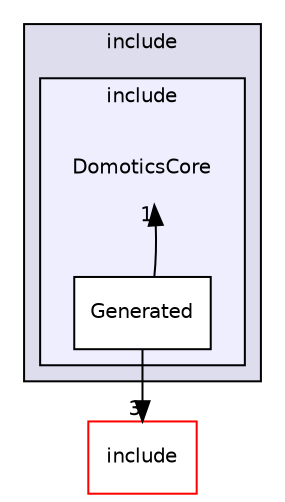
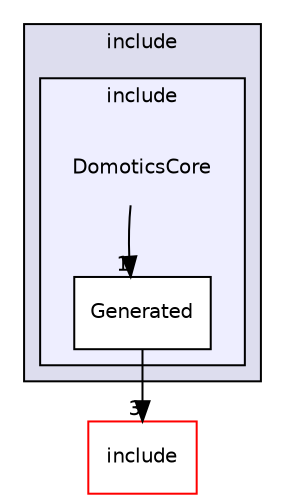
edge "Generated" -> "DomoticsCore": reversed
